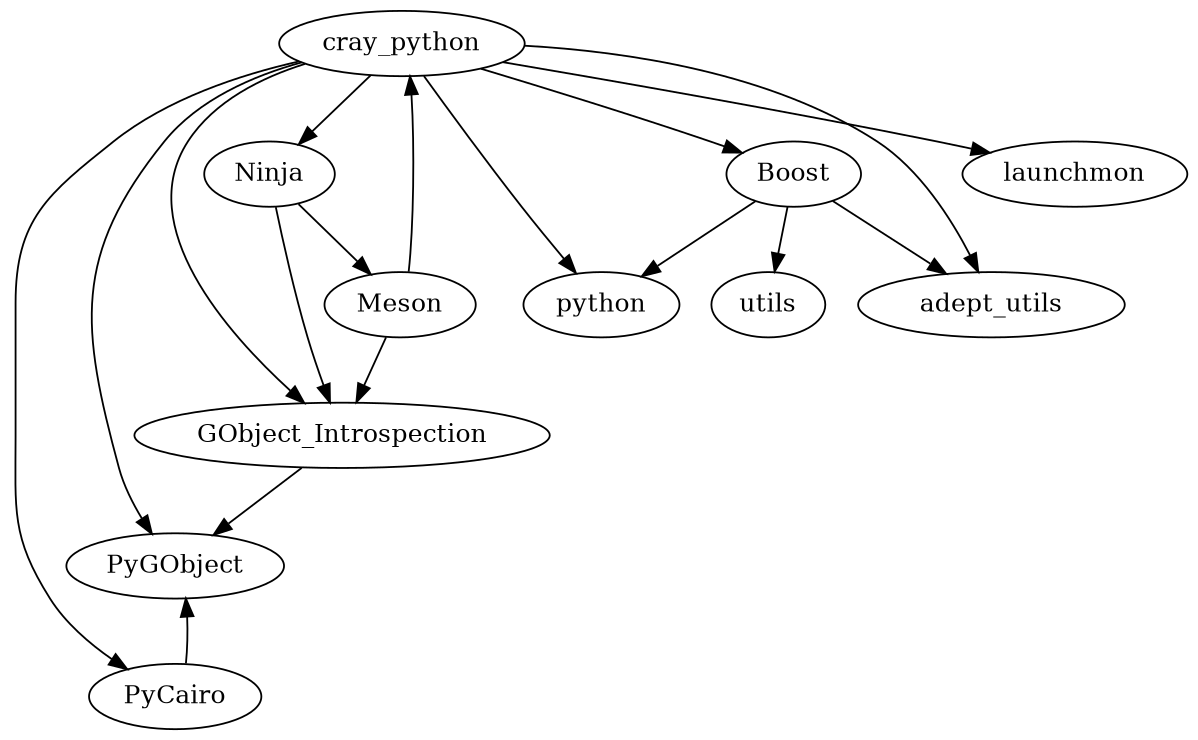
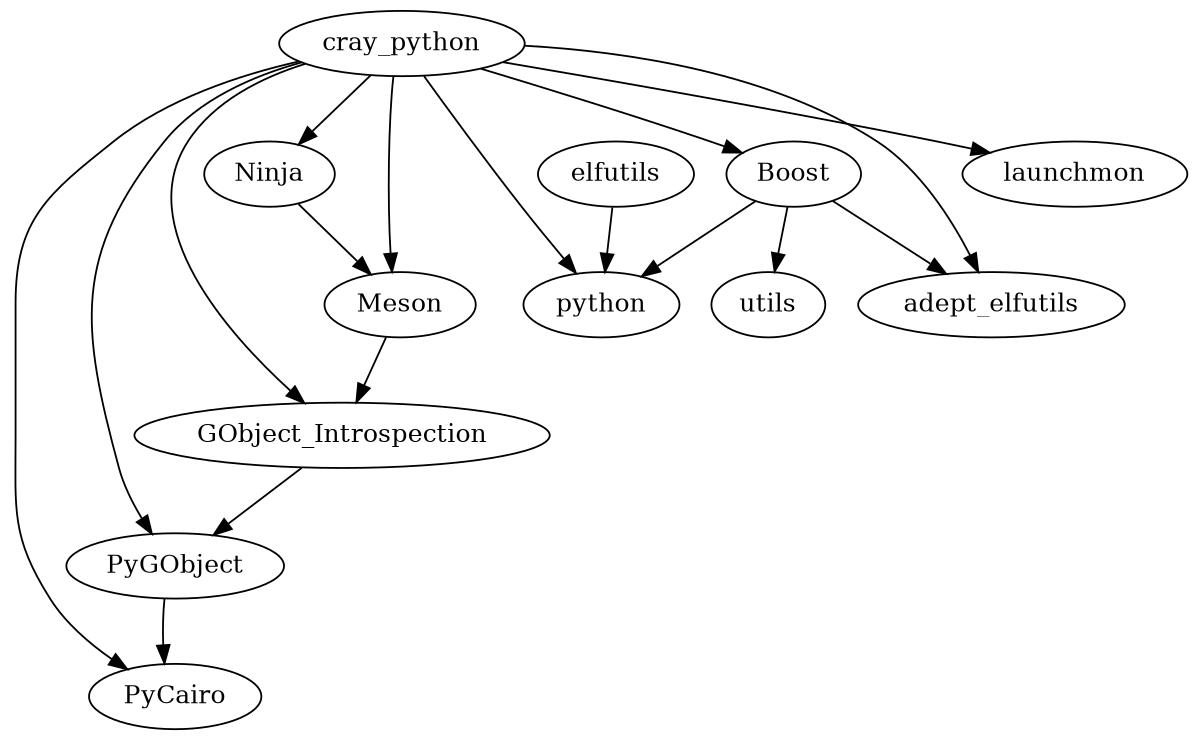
node "elfutils": added
edge "Meson" -> "cray_python": reversed
edge "Ninja" -> "GObject_Introspection": removed
node "adept_utils": label "adept_utils" -> "adept_elfutils"
edge "PyCairo" -> "PyGObject": reversed
